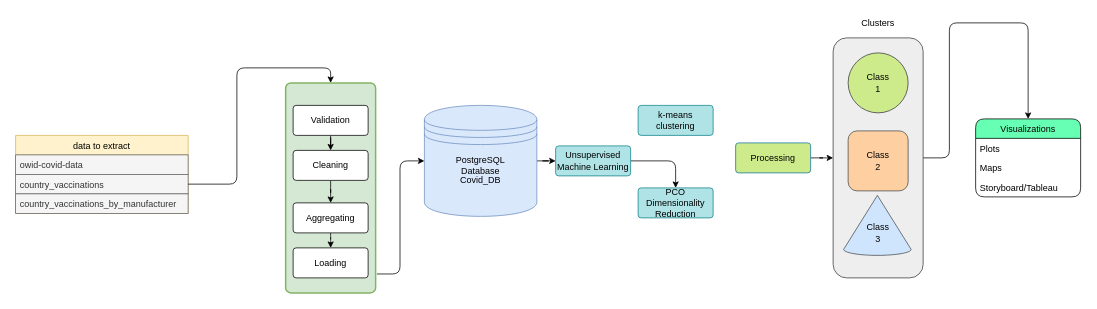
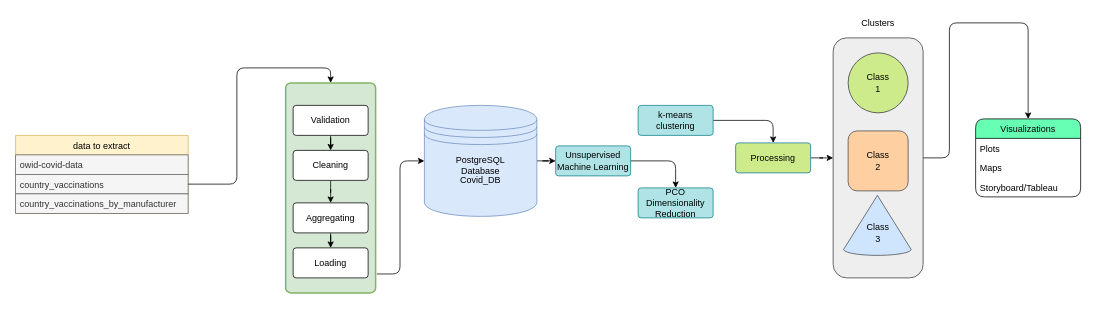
edge "k-means clustering" -> "Processing": added
edge "Aggregating" -> "Loading": style dashed -> solid
